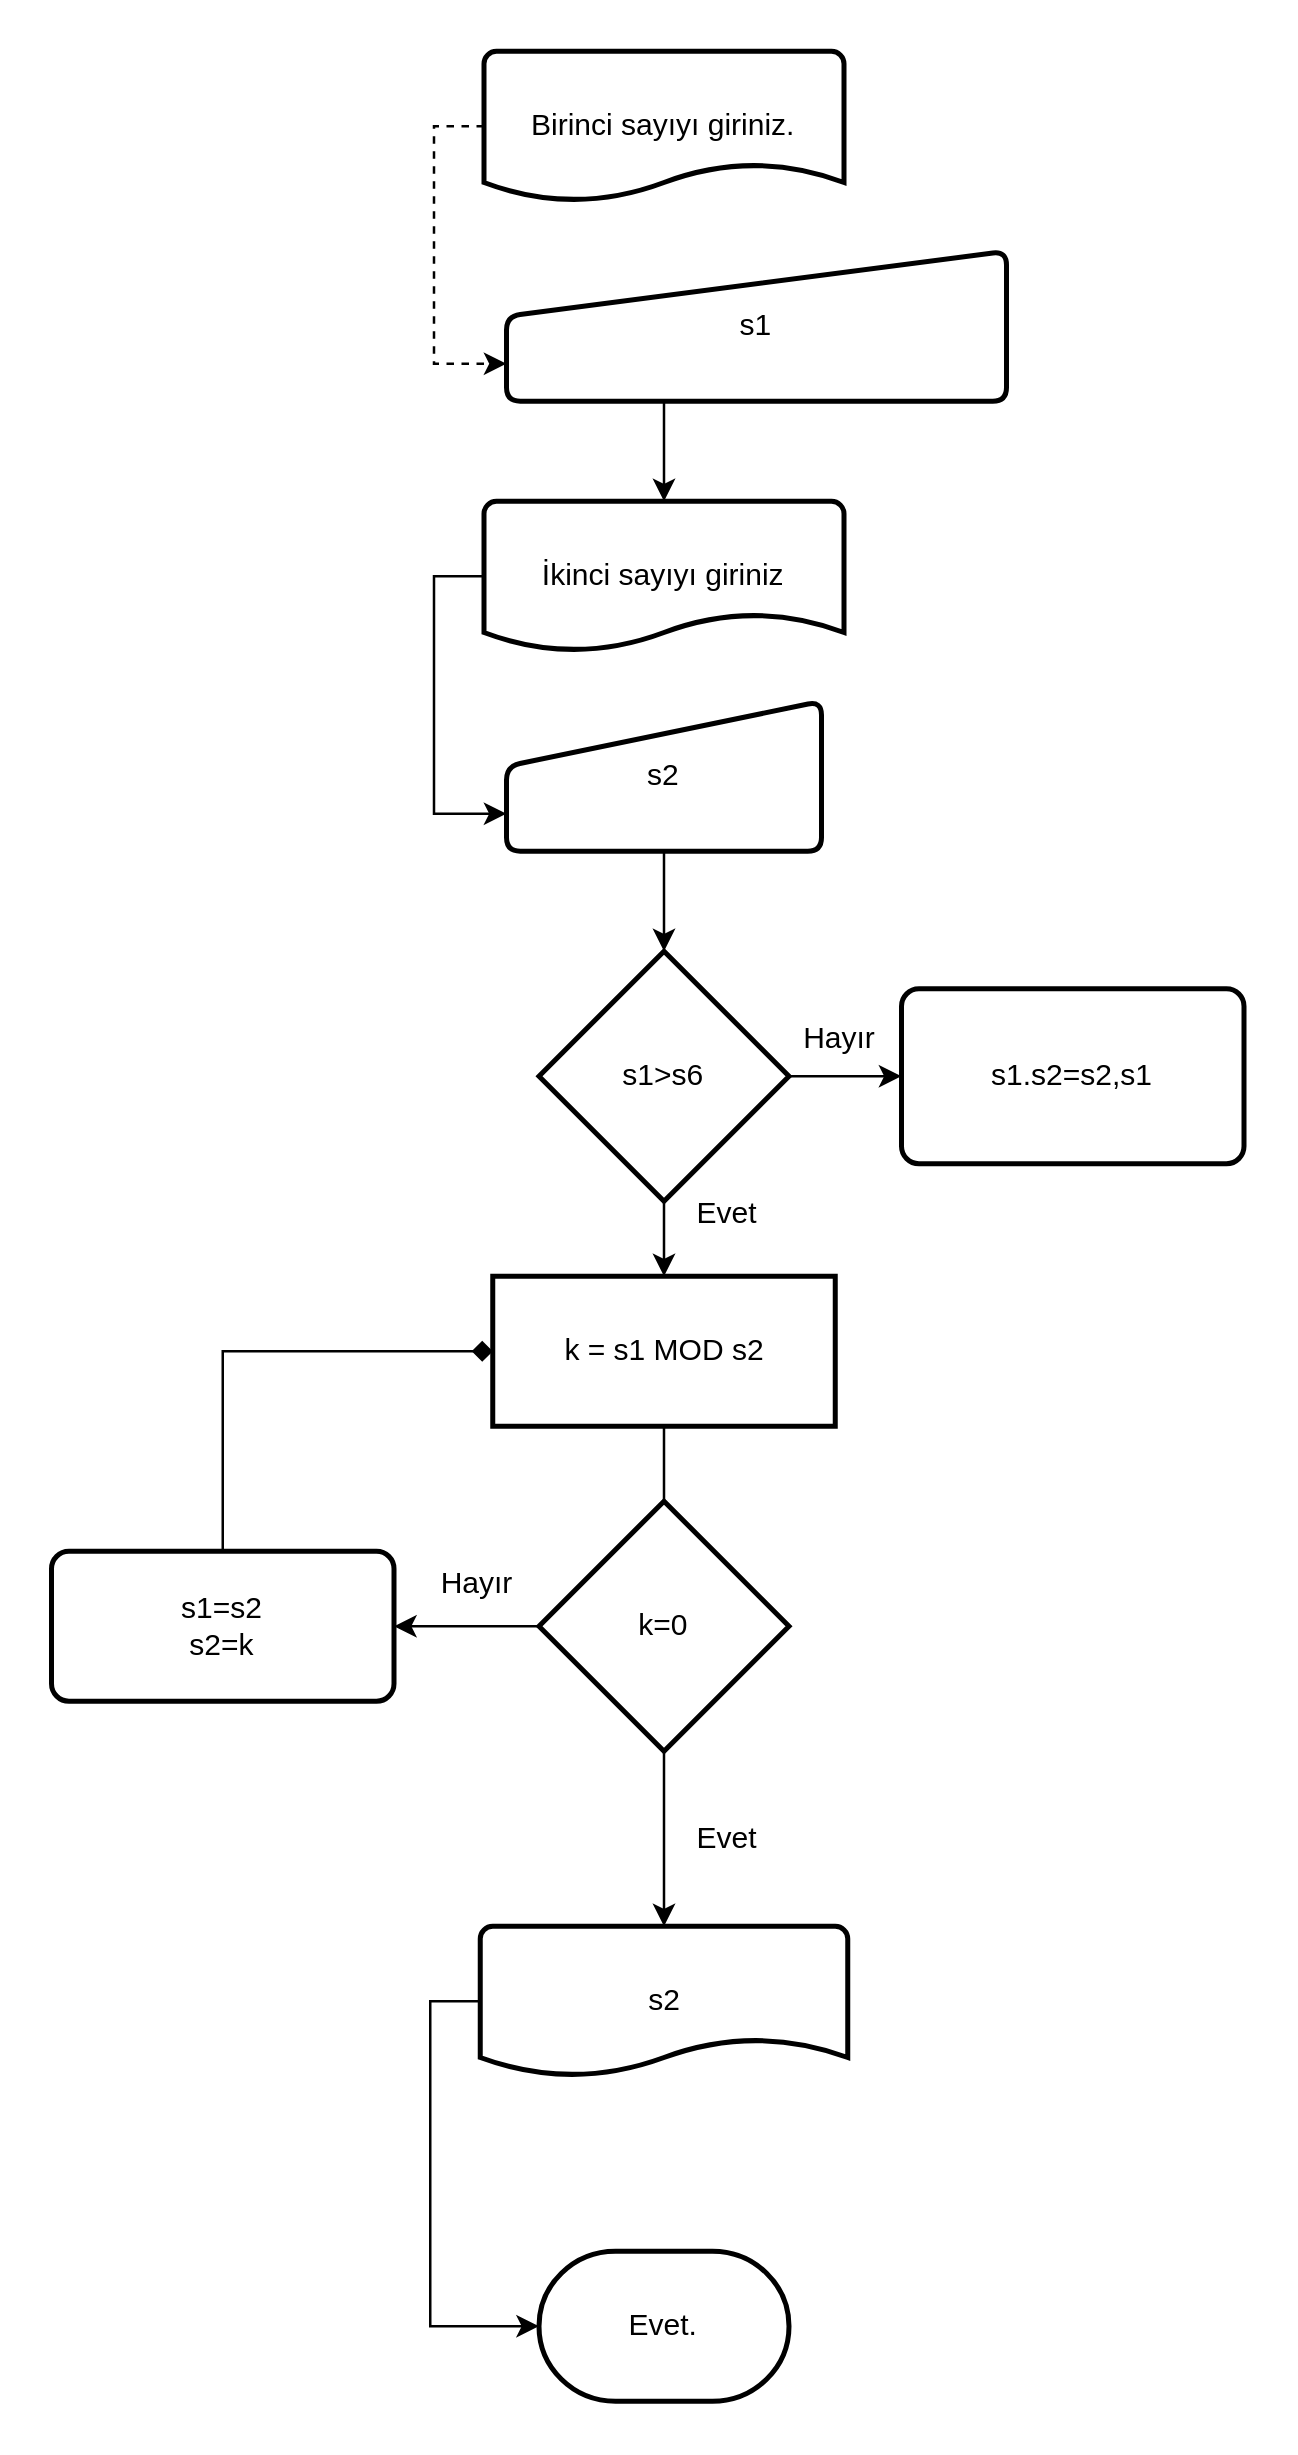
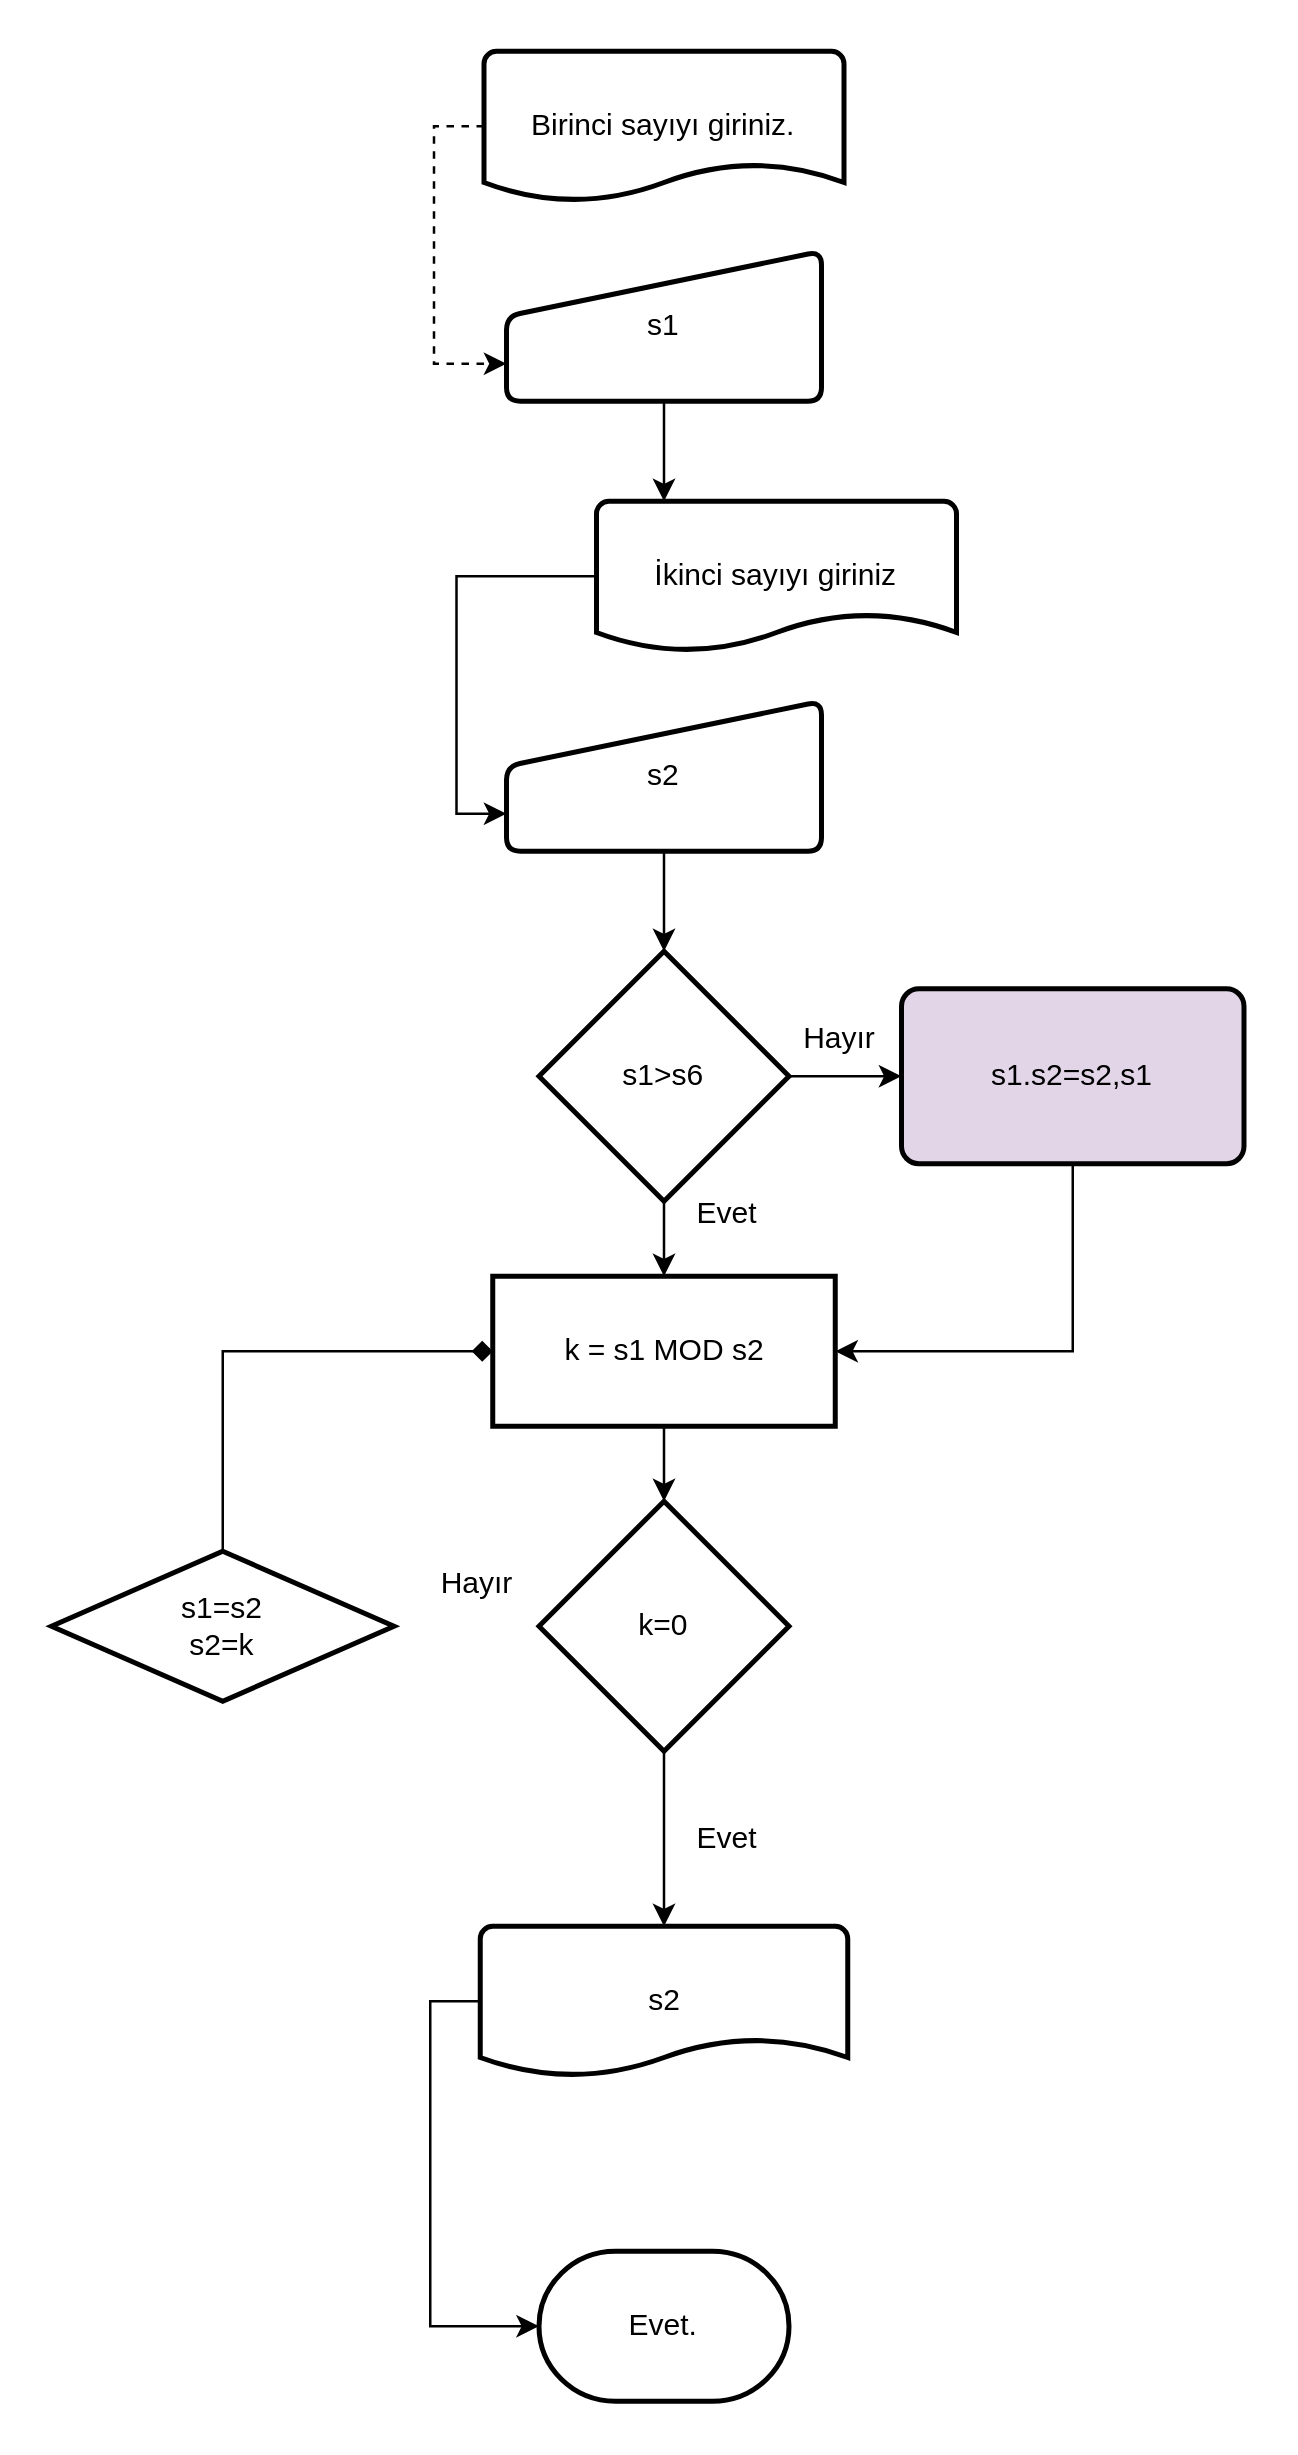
node "s1": size 500x150 -> 315x150
node "İkinci sayıyı giriniz": moved (664, 576) -> (776, 576)
node "s1.s2=s2,s1": fillcolor #ffffff -> #e1d5e7
edge "s1.s2=s2,s1" -> "k = s1 MOD s2": added
edge "k = s1 MOD s2" -- "k=0": arrowhead none -> classic
node "s1=s2 s2=k": shape rounded rectangle -> diamond
edge "k=0" -> "s1=s2 s2=k": removed
